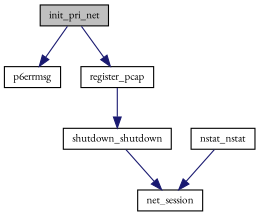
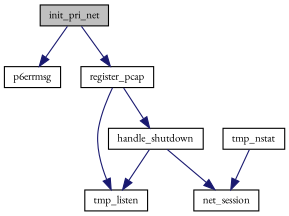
node "shutdown_shutdown": label "shutdown_shutdown" -> "handle_shutdown"
node "nstat_nstat": label "nstat_nstat" -> "tmp_nstat"
node "tmp_listen": added
